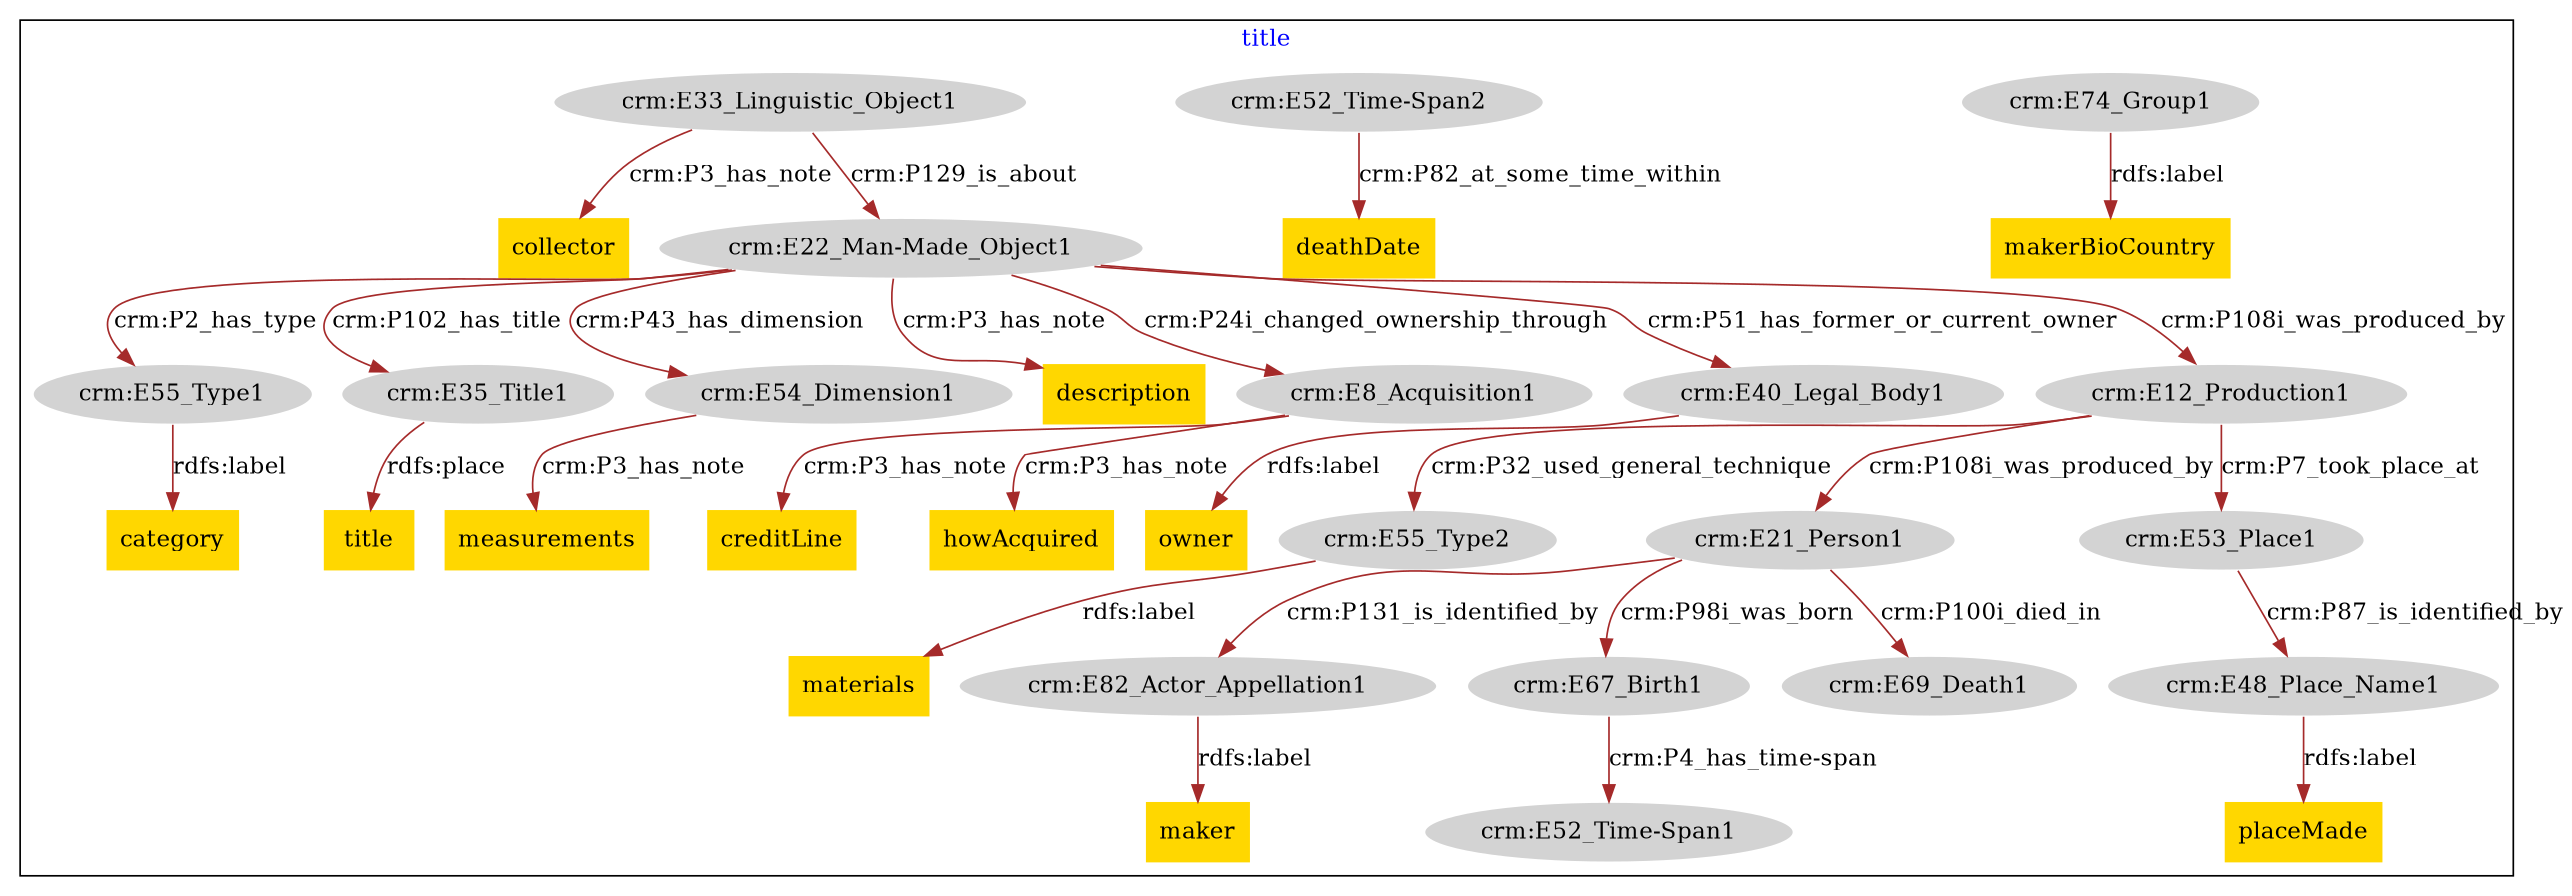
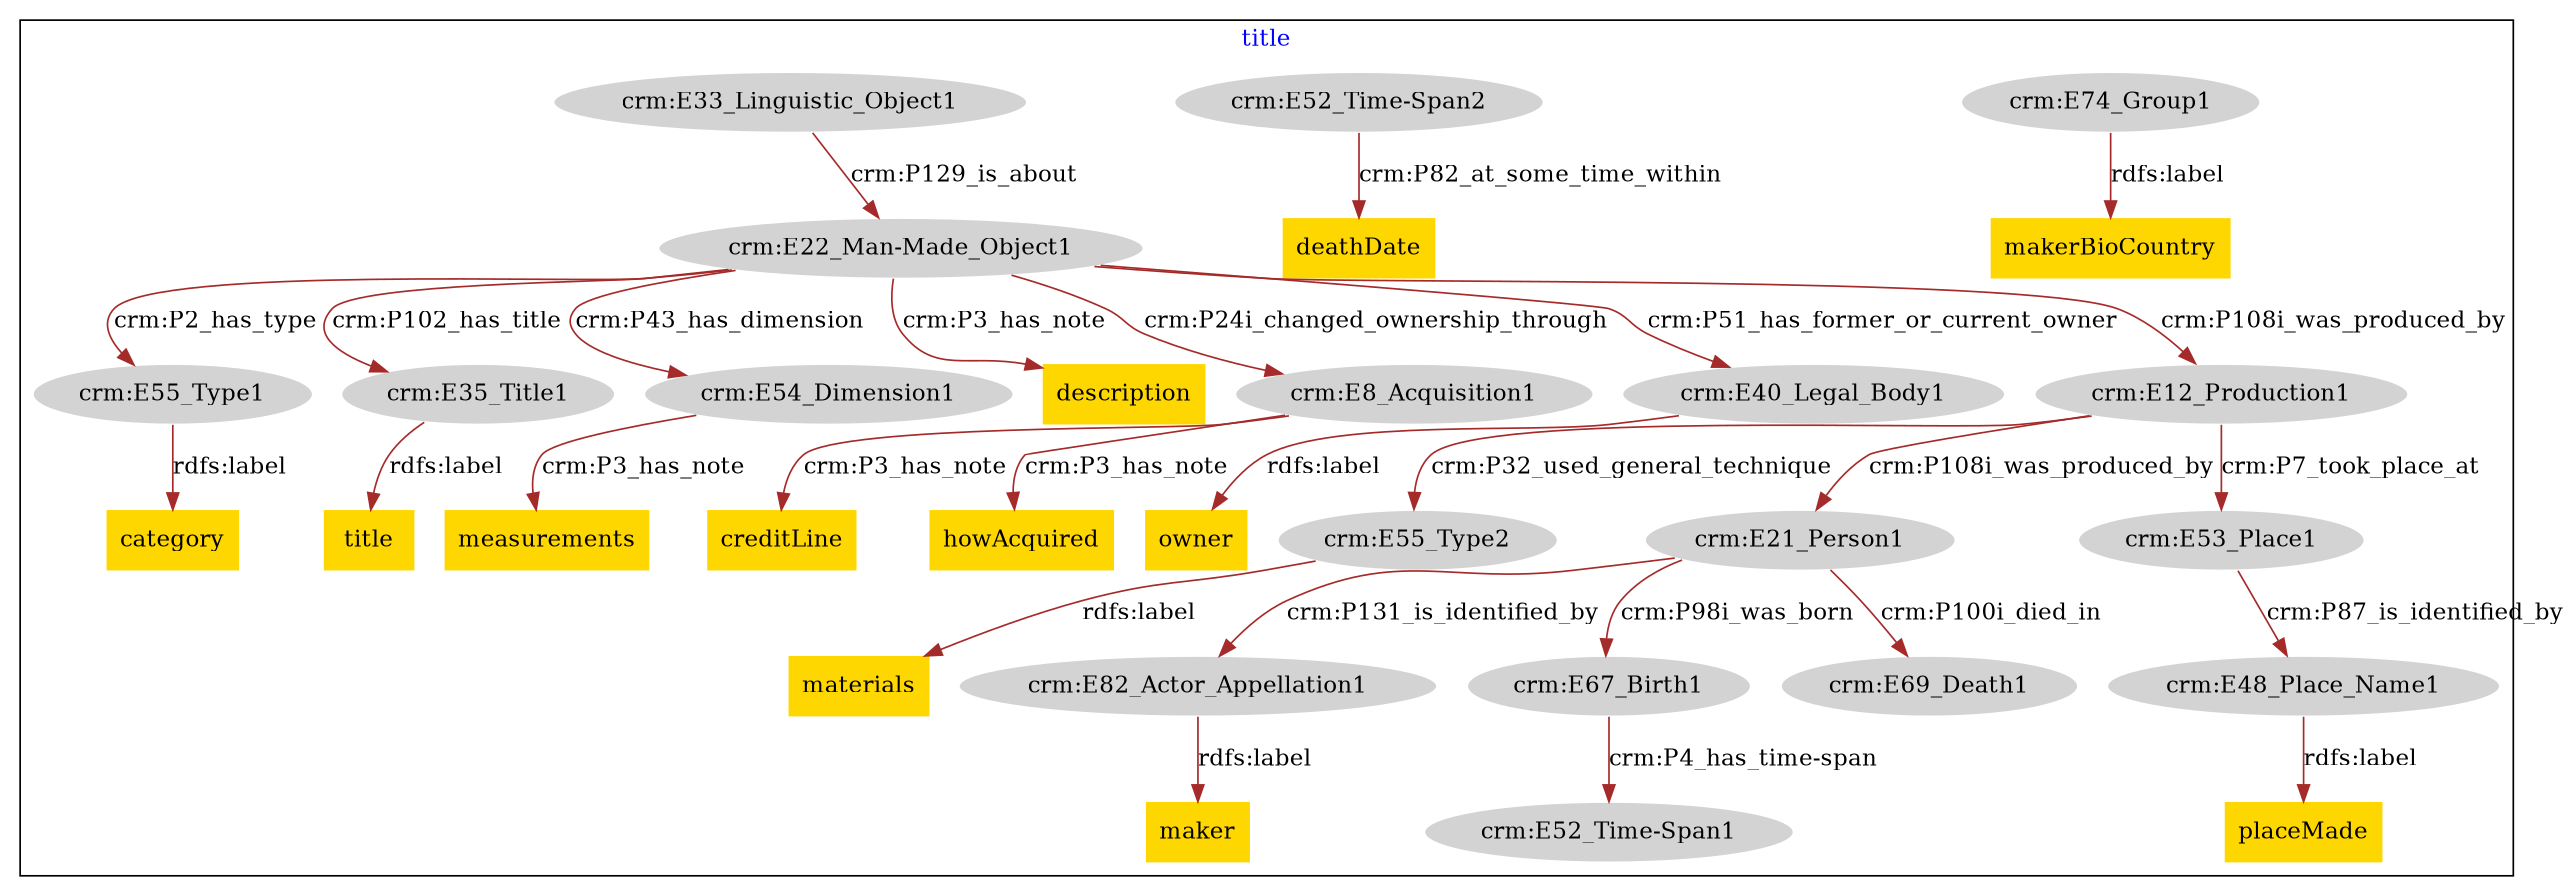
node "collector": removed
edge "crm:E35_Title1" -> "title": label "rdfs:place" -> "rdfs:label"
